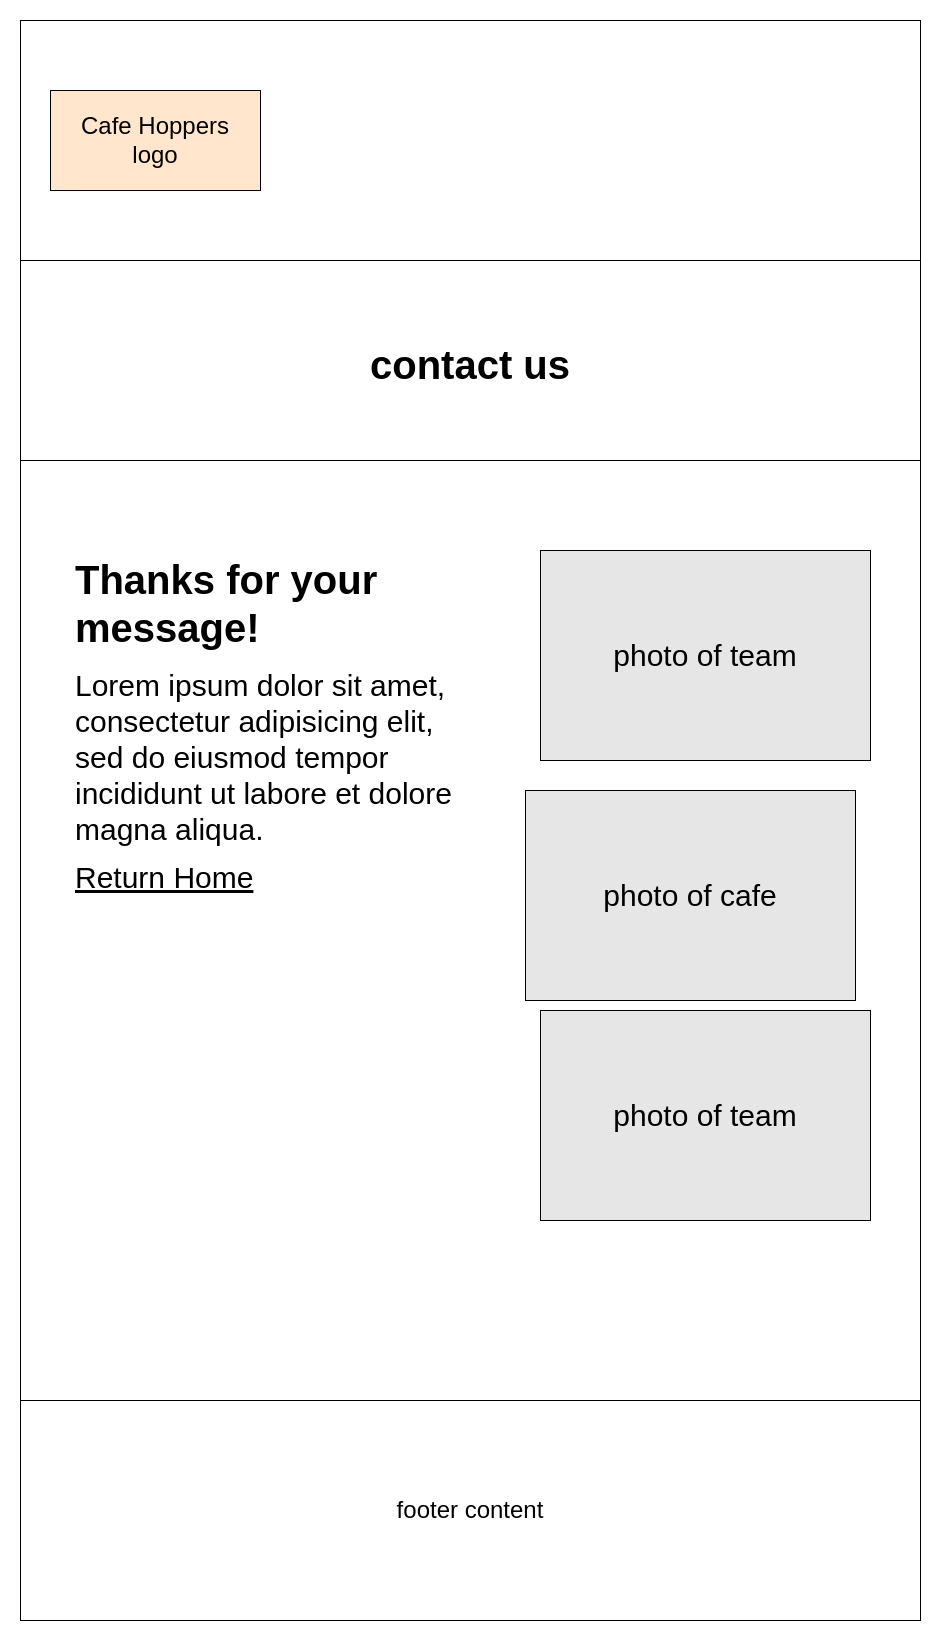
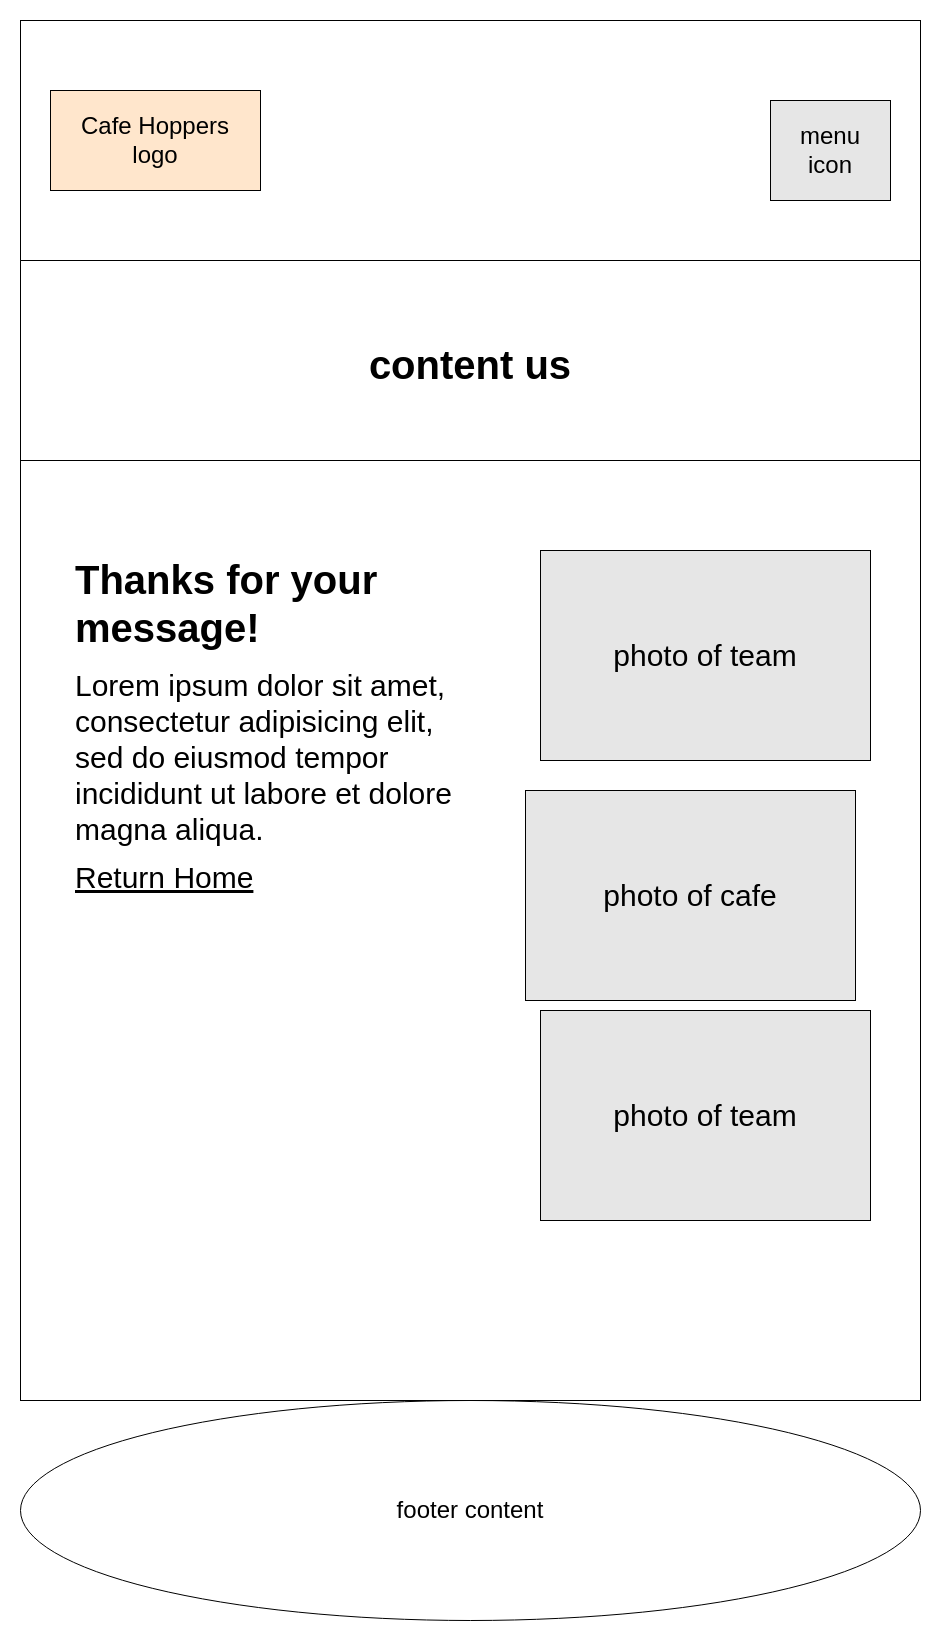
node "menu icon": added
node "contact us": label "contact us" -> "content us"
node "footer content": shape rectangle -> ellipse
